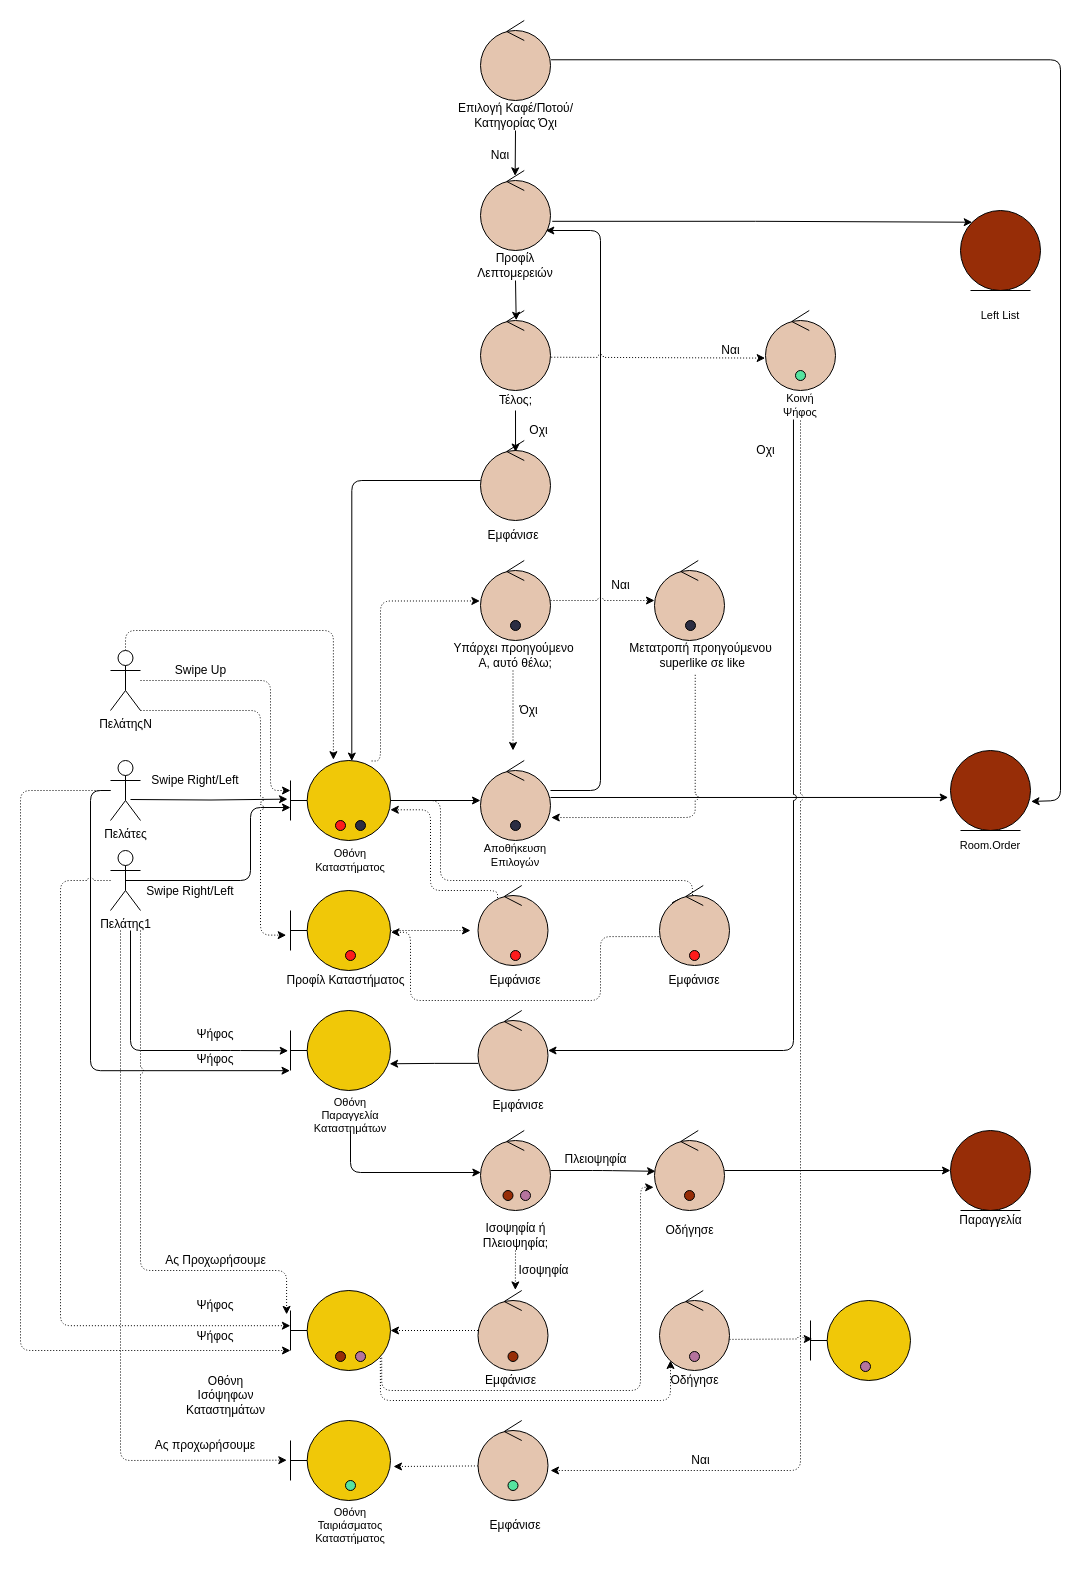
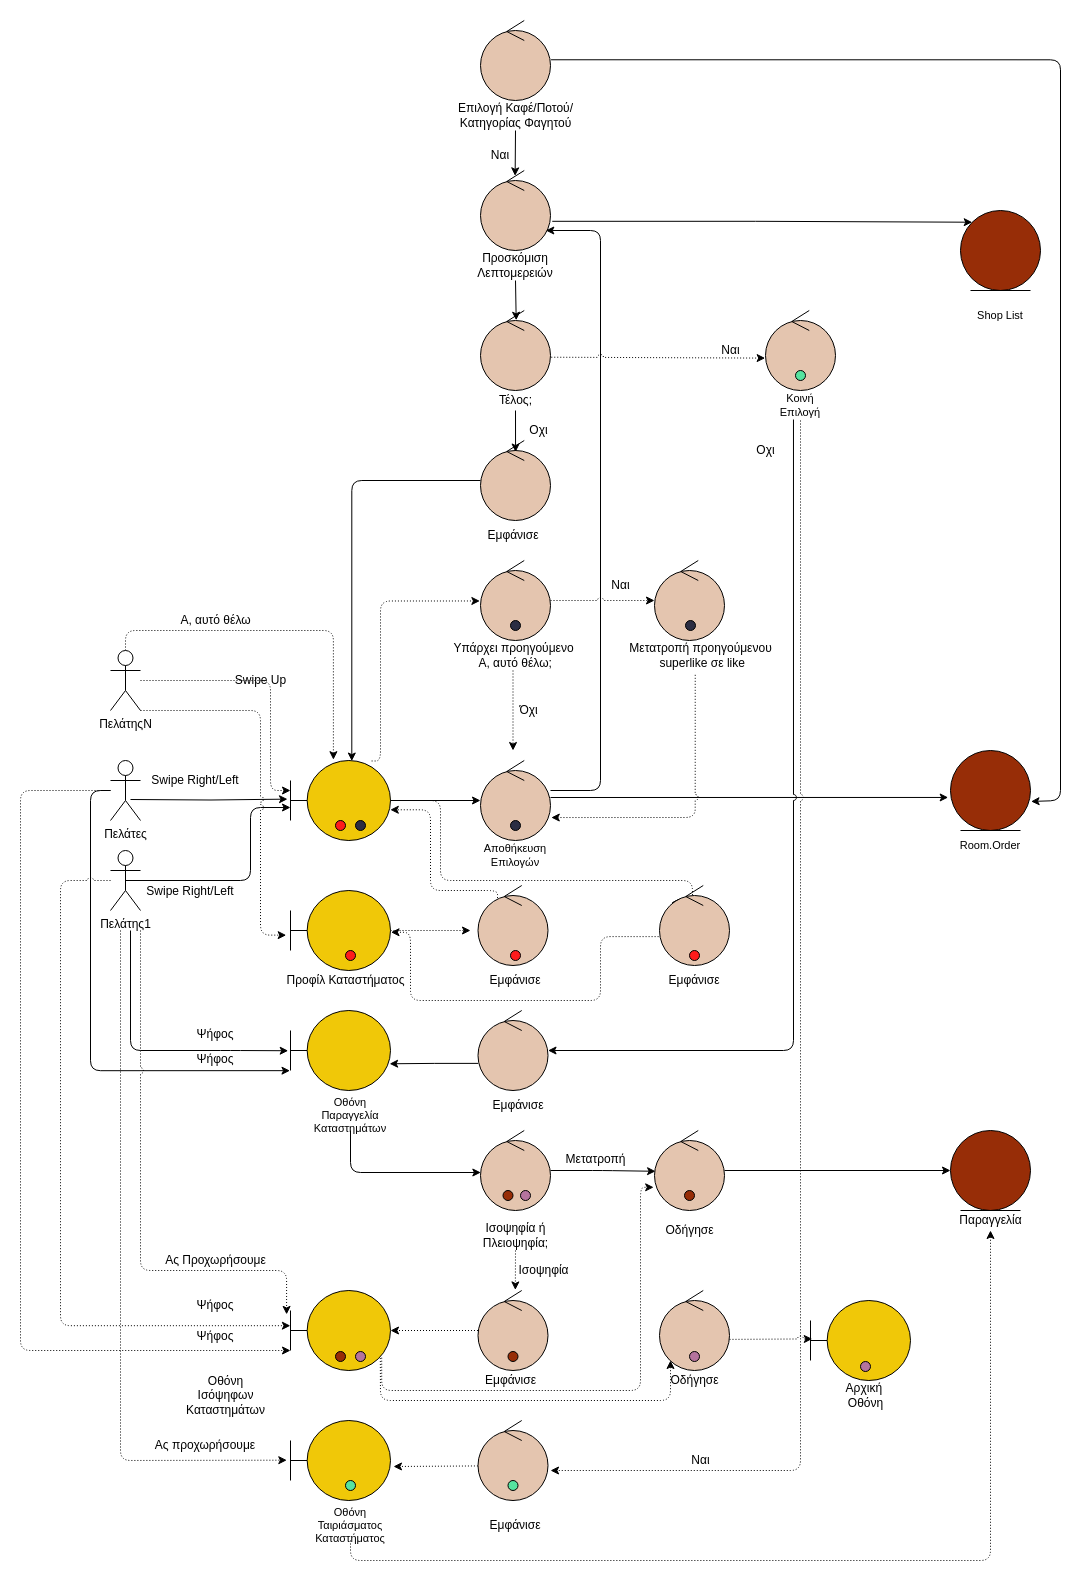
node "Επιλογή Καφέ/Ποτού/Κατηγορίας Όχι": label "Επιλογή Καφέ/Ποτού/Κατηγορίας Όχι" -> "Επιλογή Καφέ/Ποτού/Κατηγορίας Φαγητού"
node "Προφίλ Λεπτομερειών": label "Προφίλ Λεπτομερειών" -> "Προσκόμιση Λεπτομερειών"
node "Left List": label "Left List" -> "Shop List"
node "Κοινή Ψήφος": label "Κοινή Ψήφος" -> "Κοινή Επιλογή"
node "A, αυτό θέλω": added
node "Swipe Up": moved (201, 671) -> (261, 681)
node "Οθόνη Καταστήματος": removed
node "Πλειοψηφία": label "Πλειοψηφία" -> "Μετατροπή"
node "Αρχική Οθόνη": added
edge "Οθόνη Ταιριάσματος Καταστήματος" -> "Παραγγελία": added
